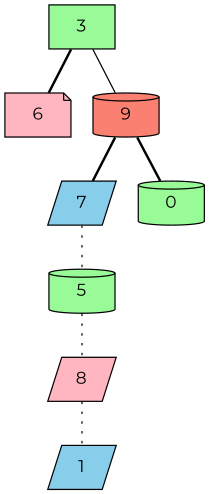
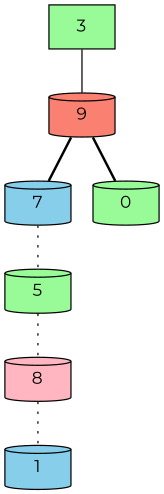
node "6": removed
node "7": shape parallelogram -> cylinder
node "8": shape parallelogram -> cylinder
node "1": shape parallelogram -> cylinder
